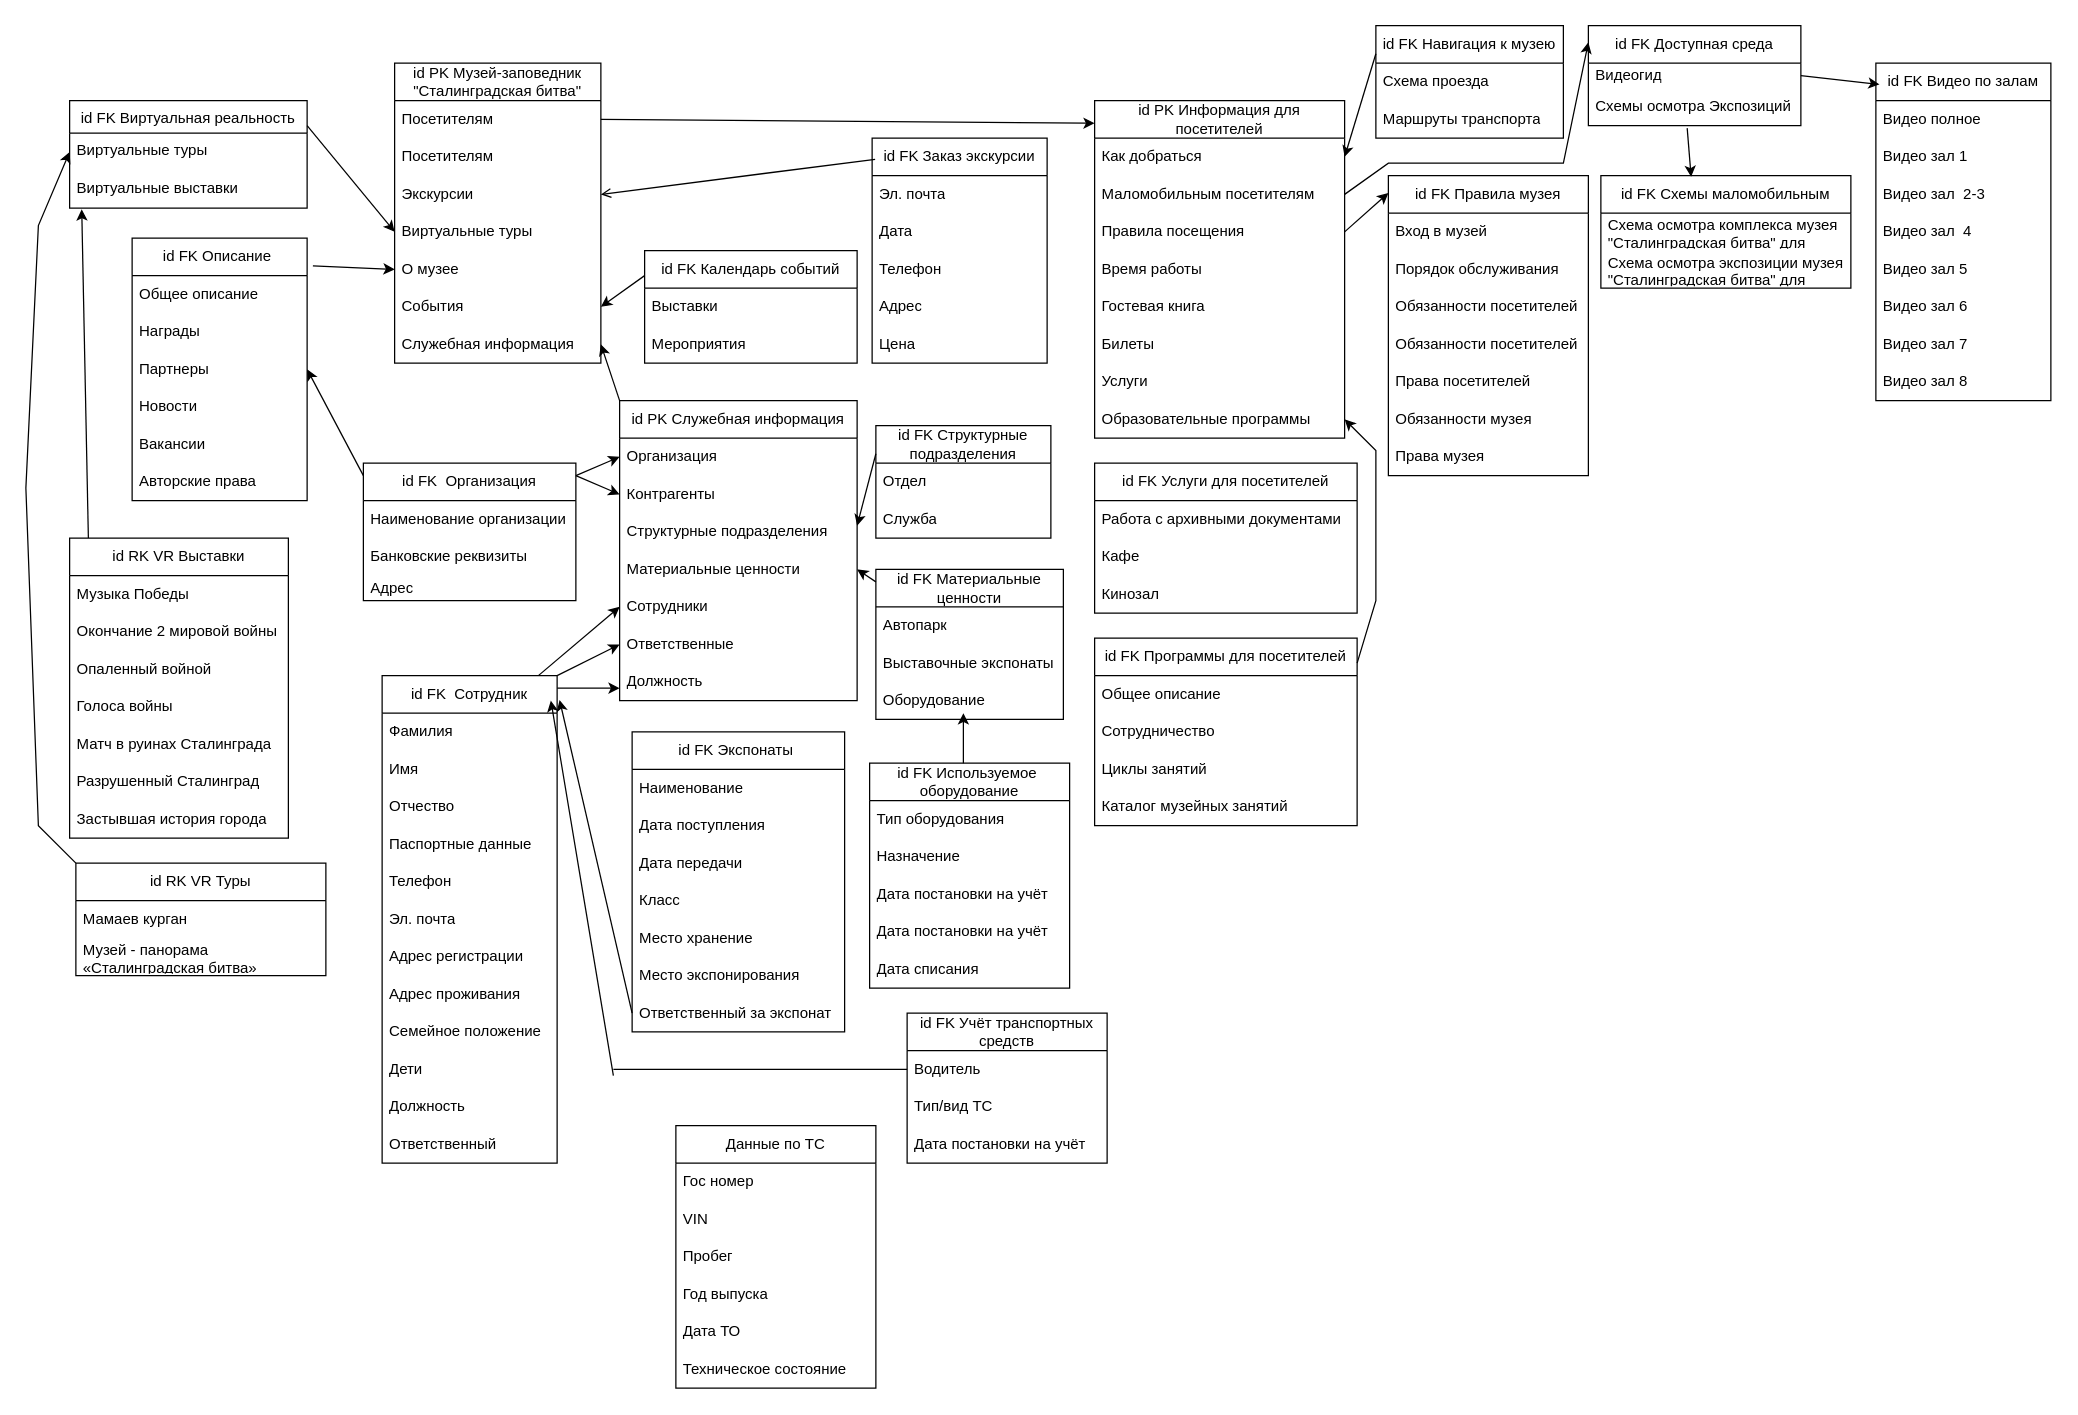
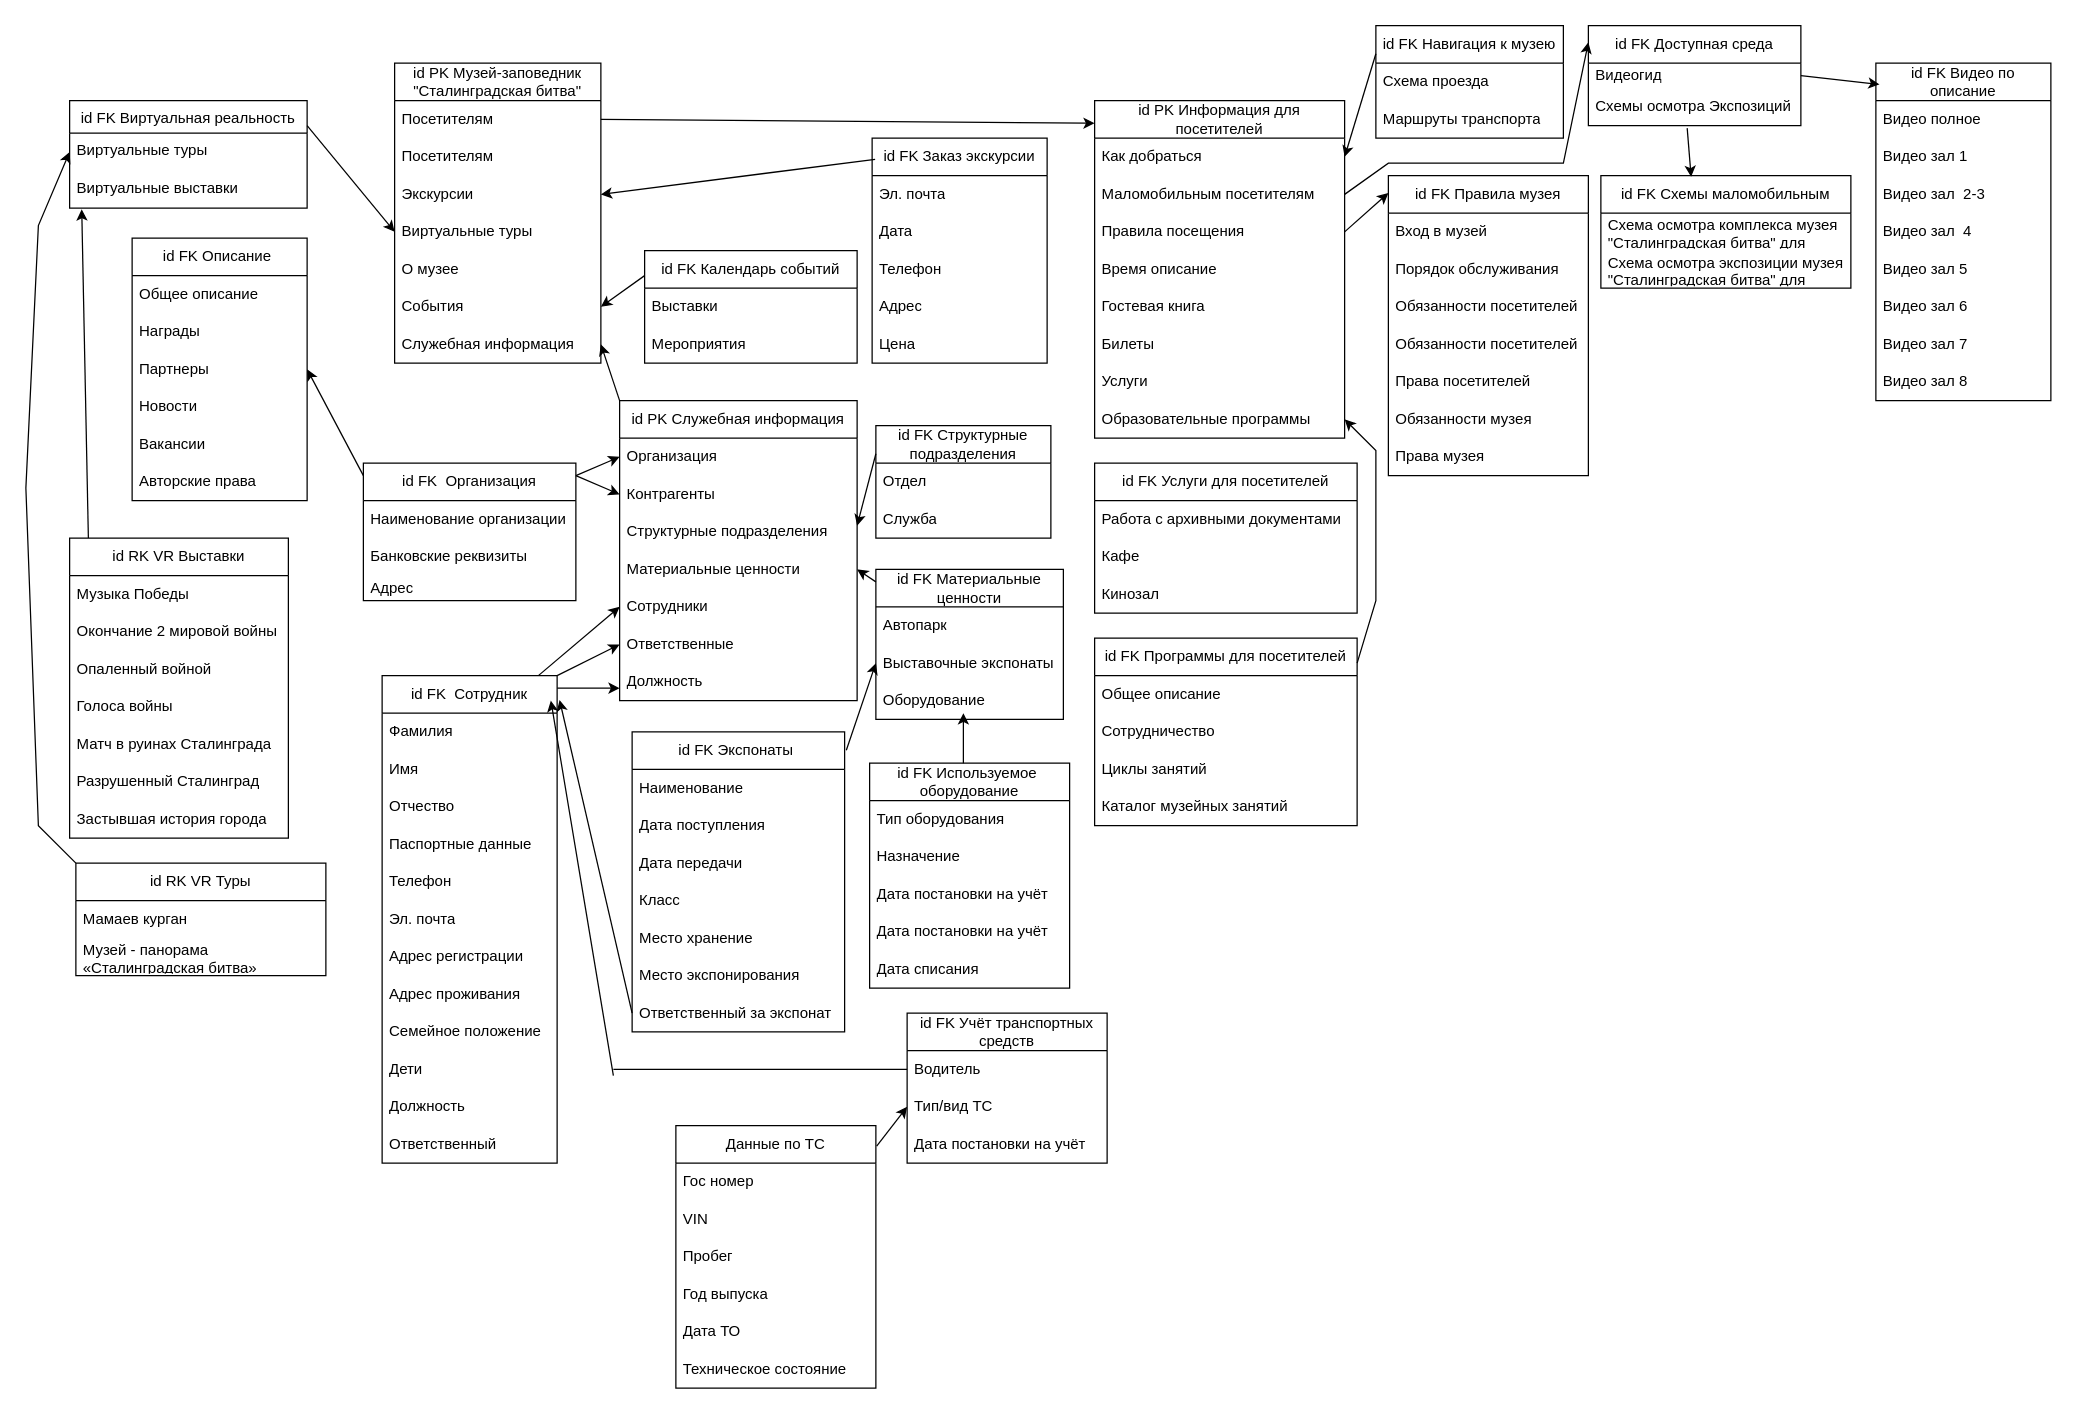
node "id FK Видео по залам": label "id FK Видео по залам" -> "id FK Видео по описание"
edge "id FK Заказ экскурсии" -> "Экскурсии": arrowhead open -> classic
edge "id FK Описание" -> "О музее": removed
node "Время работы": label "Время работы" -> "Время описание"
edge "id FK Экспонаты" -> "Выставочные экспонаты": added
edge "Данные по ТС" -> "Тип/вид ТС": added
